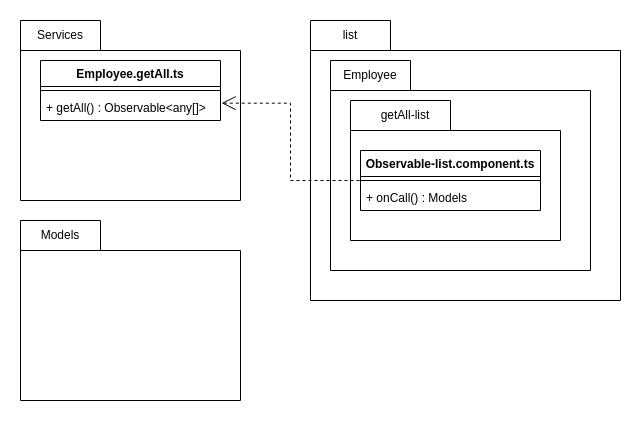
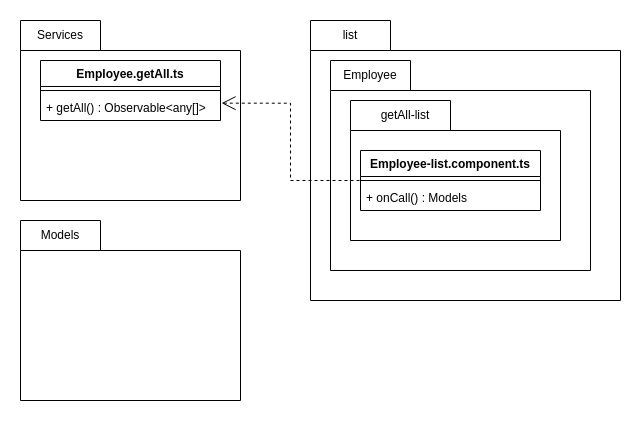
node "Observable-list.component.ts": label "Observable-list.component.ts" -> "Employee-list.component.ts"
